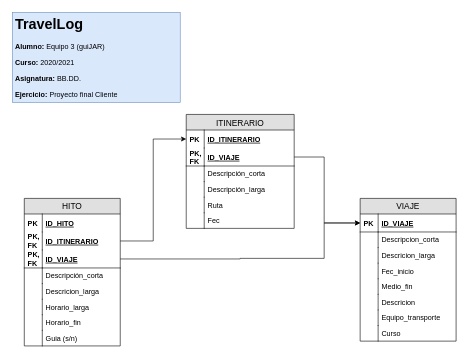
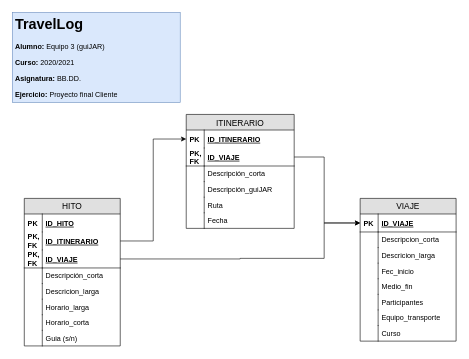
node "Descripción_larga": label "Descripción_larga" -> "Descripción_guiJAR"
node "Fec": label "Fec" -> "Fecha"
node "Descricion": label "Descricion" -> "Participantes"
node "Horario_fin": label "Horario_fin" -> "Horario_corta"
